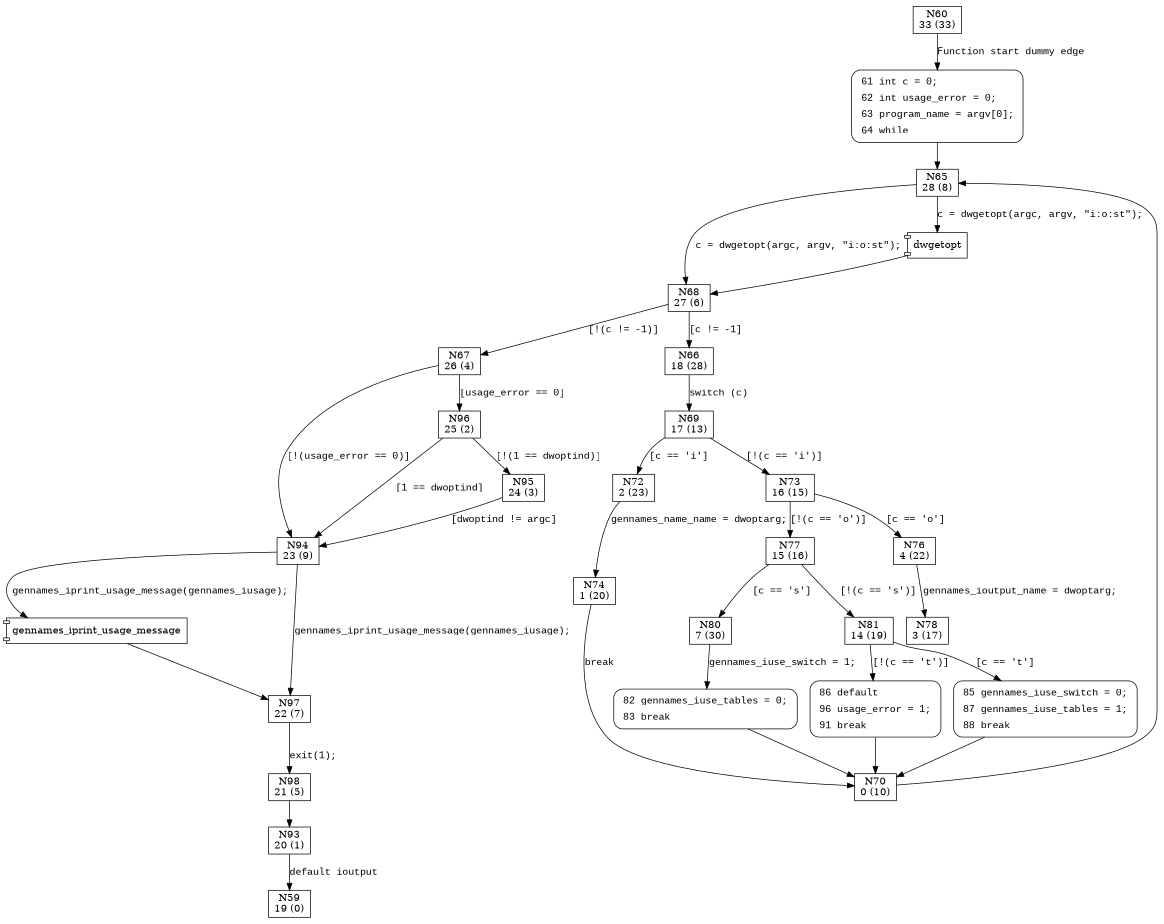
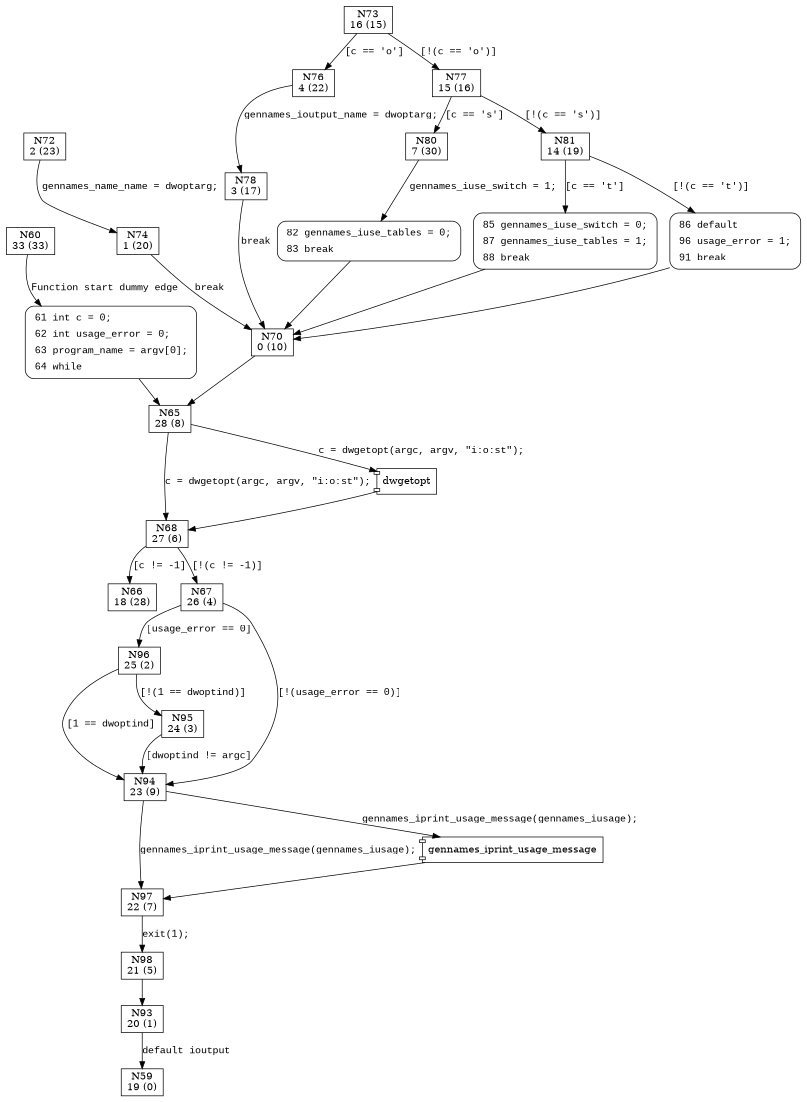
edge "N78 3 (17)" -> "N70 0 (10)": added, label "break"
node "N69 17 (13)": removed
